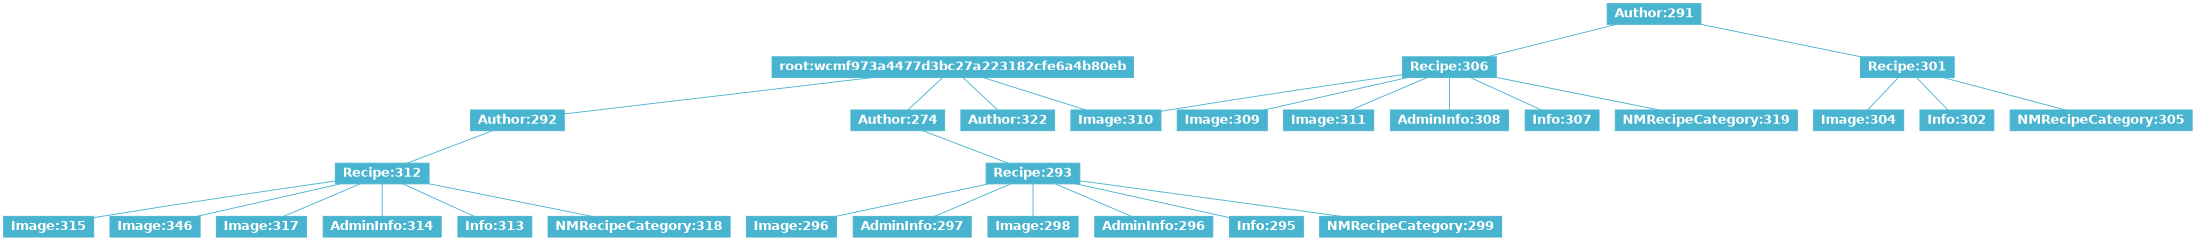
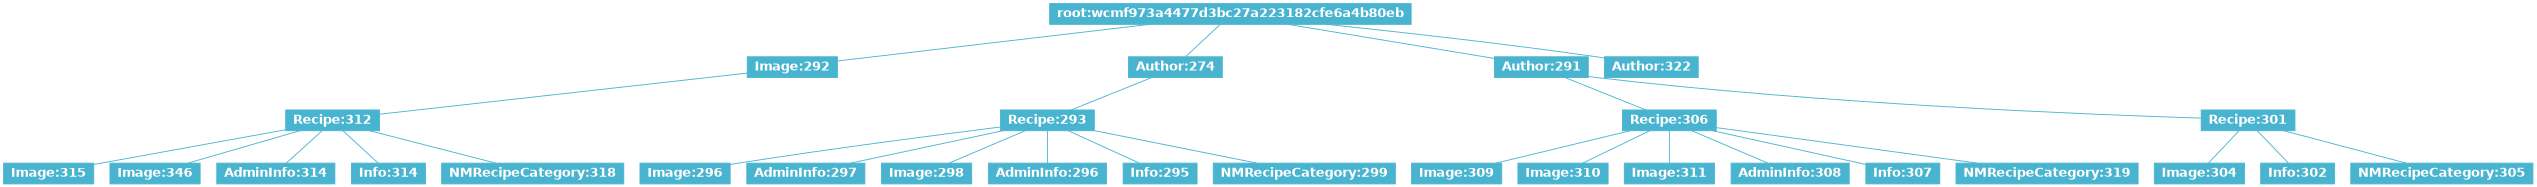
edge "root:wcmf973a4477d3bc27a223182cfe6a4b80eb" -- "Image:310": now "root:wcmf973a4477d3bc27a223182cfe6a4b80eb" -- "Author:291"
node "Author:292": label "Author:292" -> "Image:292"
node "Image:317": removed
node "Info:313": label "Info:313" -> "Info:314"
